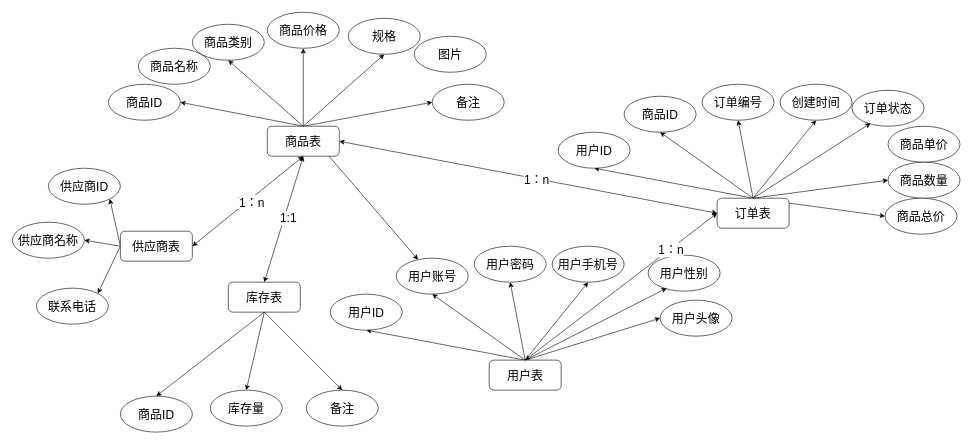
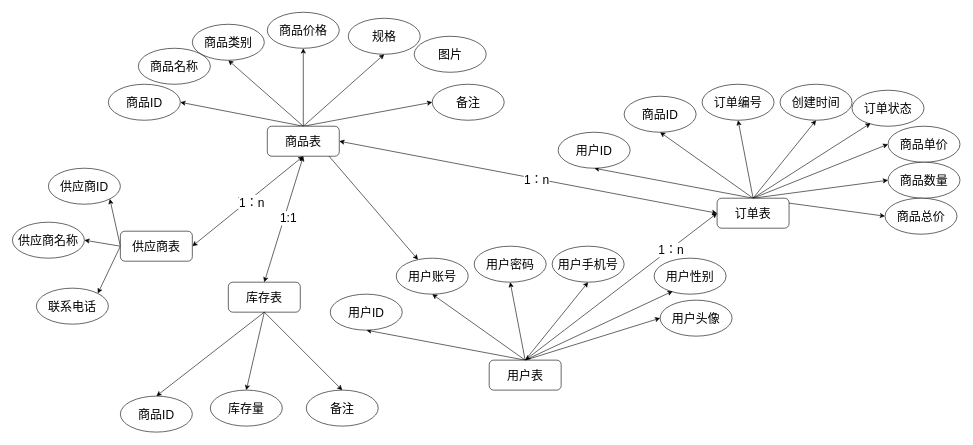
edge "订单表" -> "商品单价": added
node "用户性别": moved (684, 273) -> (690, 276)
